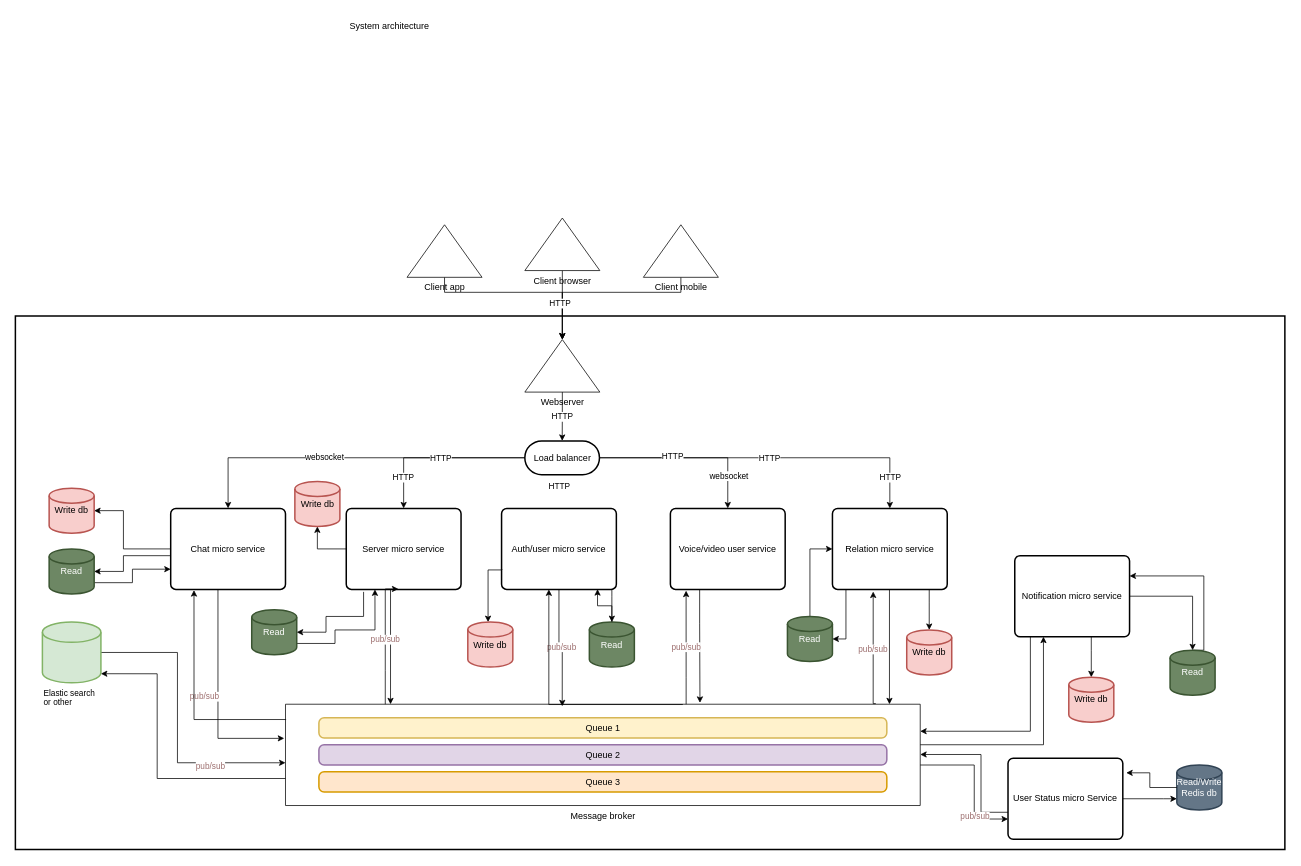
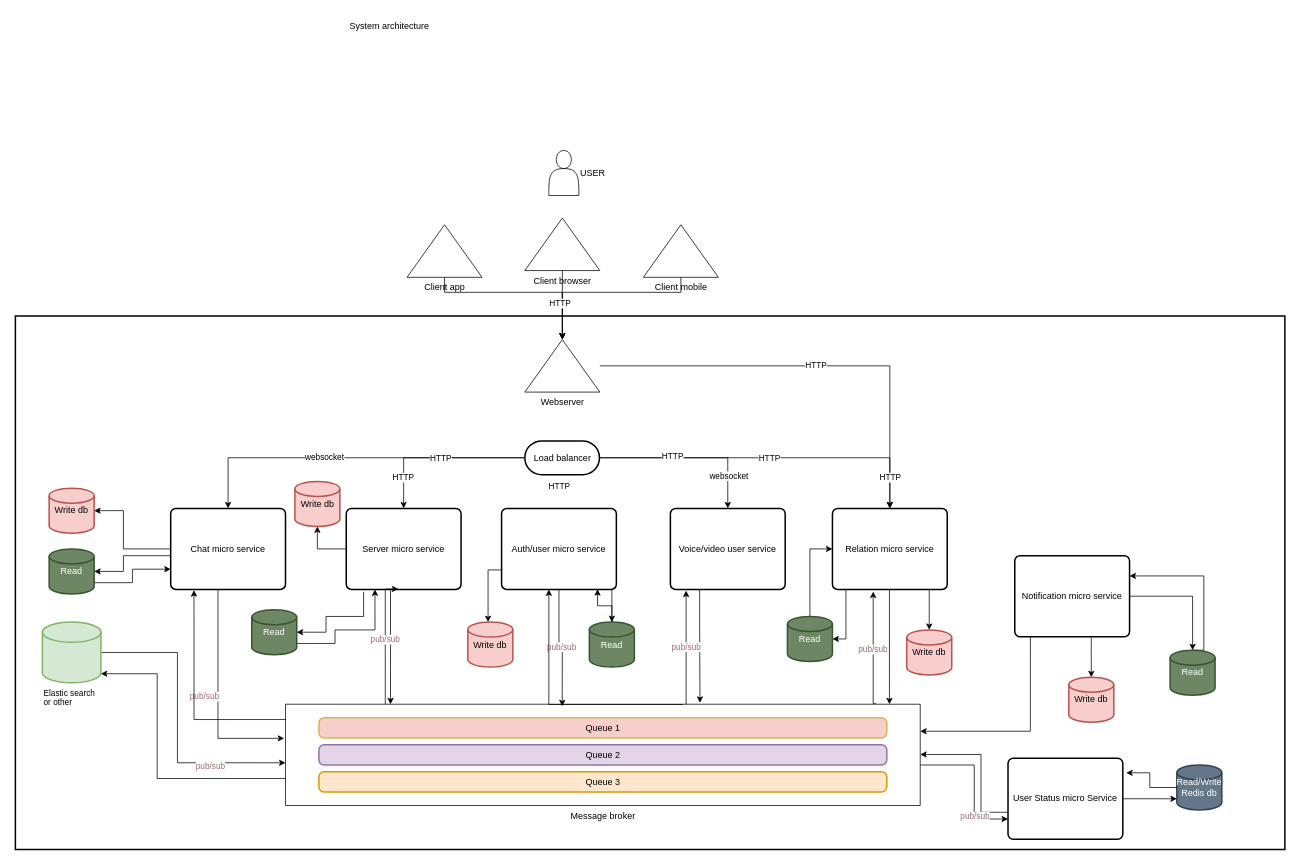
node "USER": added
edge "Webserver" -> "Load balancer": now "Webserver" -> "Relation micro service"
node "Queue 1": fillcolor #fff2cc -> #f8cecc
edge "Message broker" -> "Notification micro service": removed
